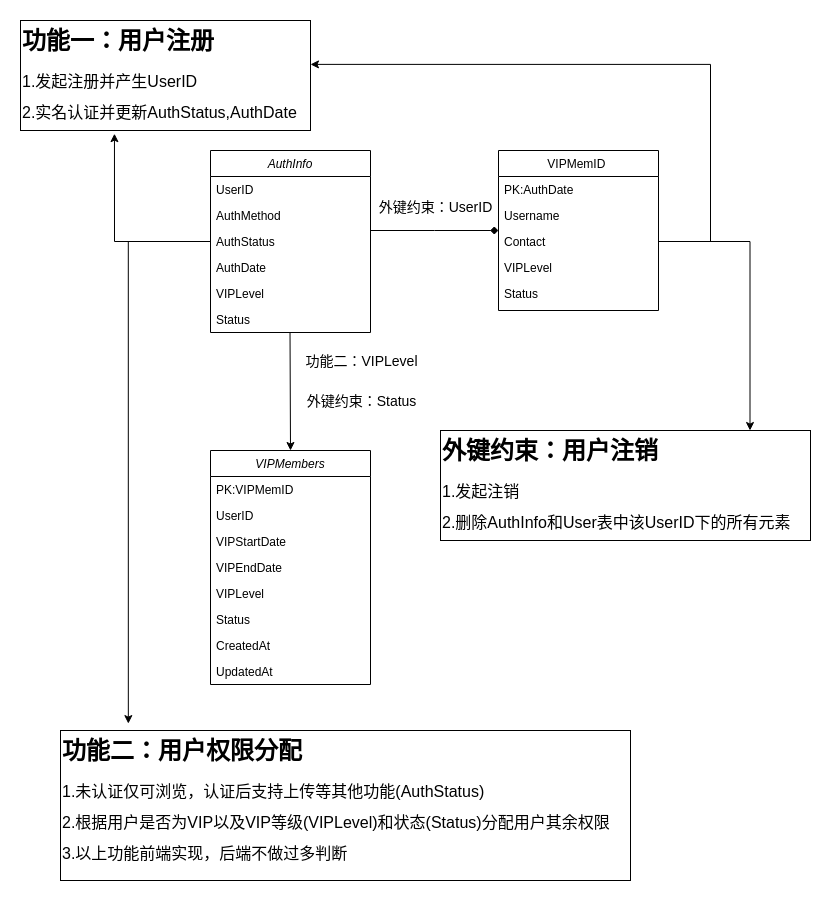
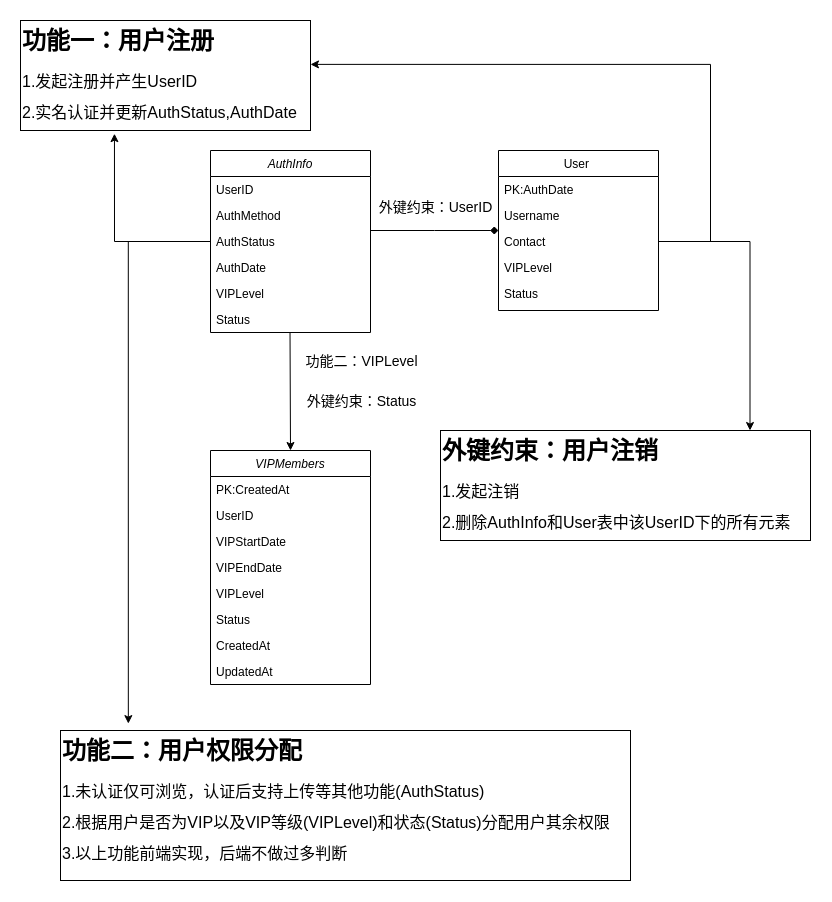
node "VIPMemID": label "VIPMemID" -> "User"
node "PK:VIPMemID": label "PK:VIPMemID" -> "PK:CreatedAt"
